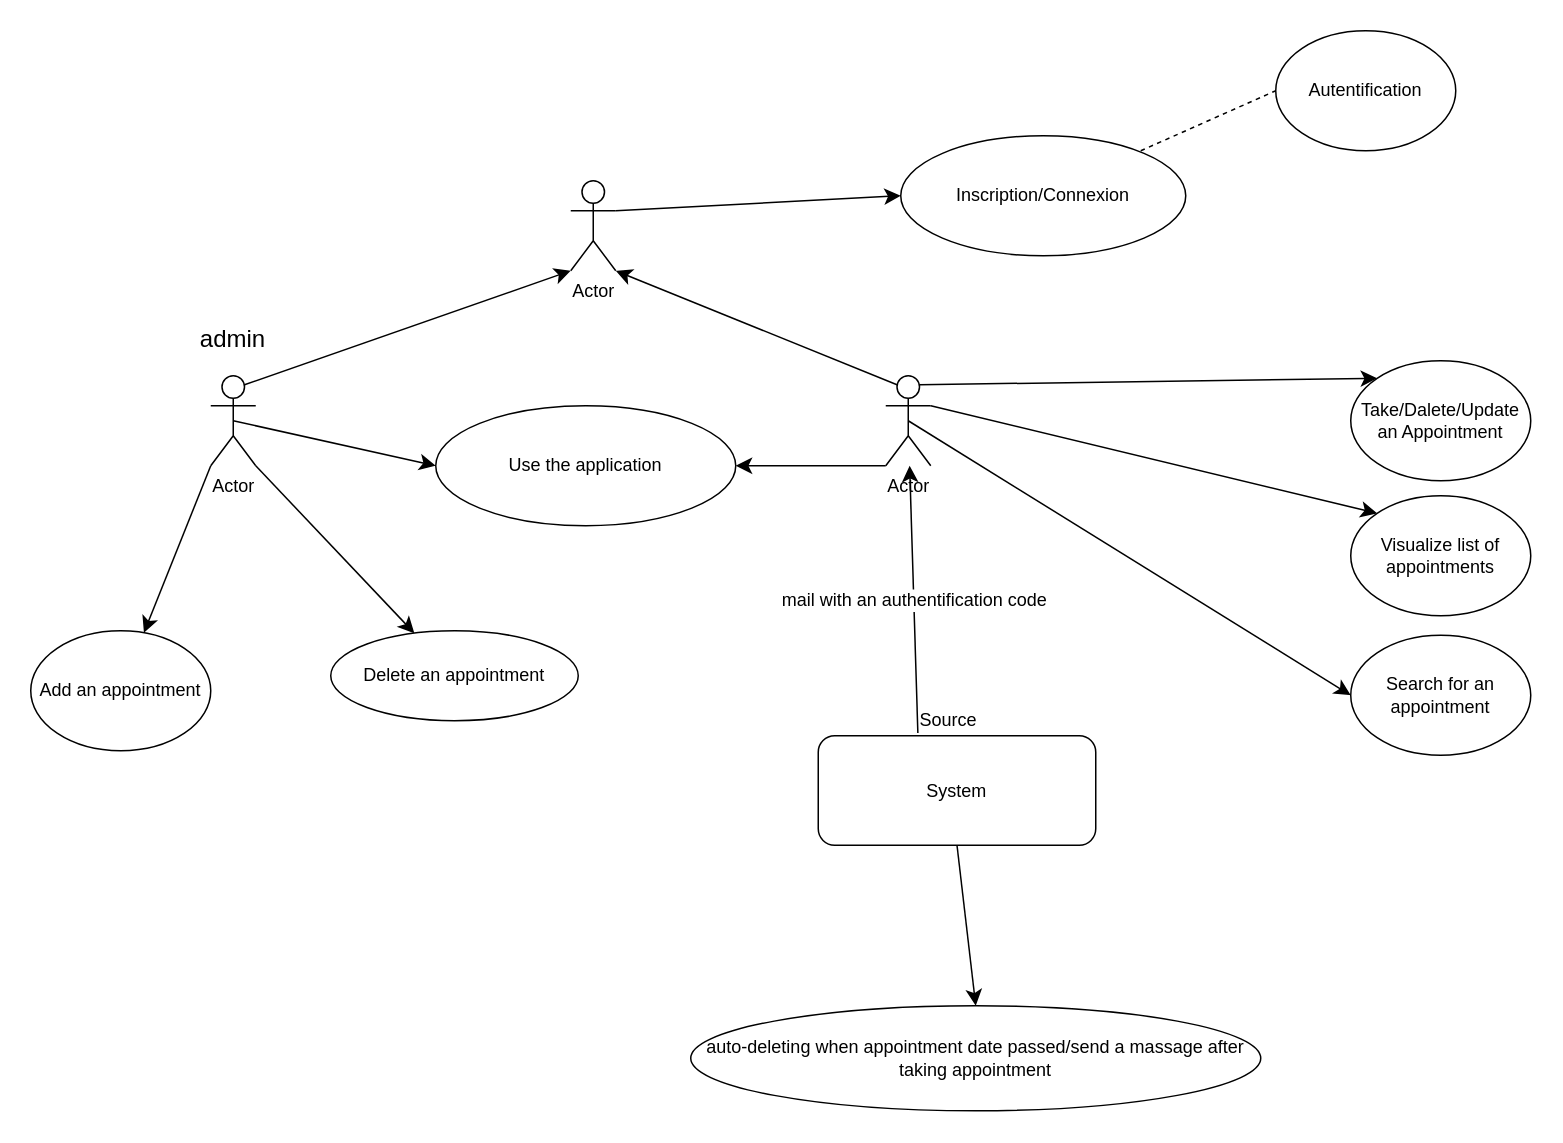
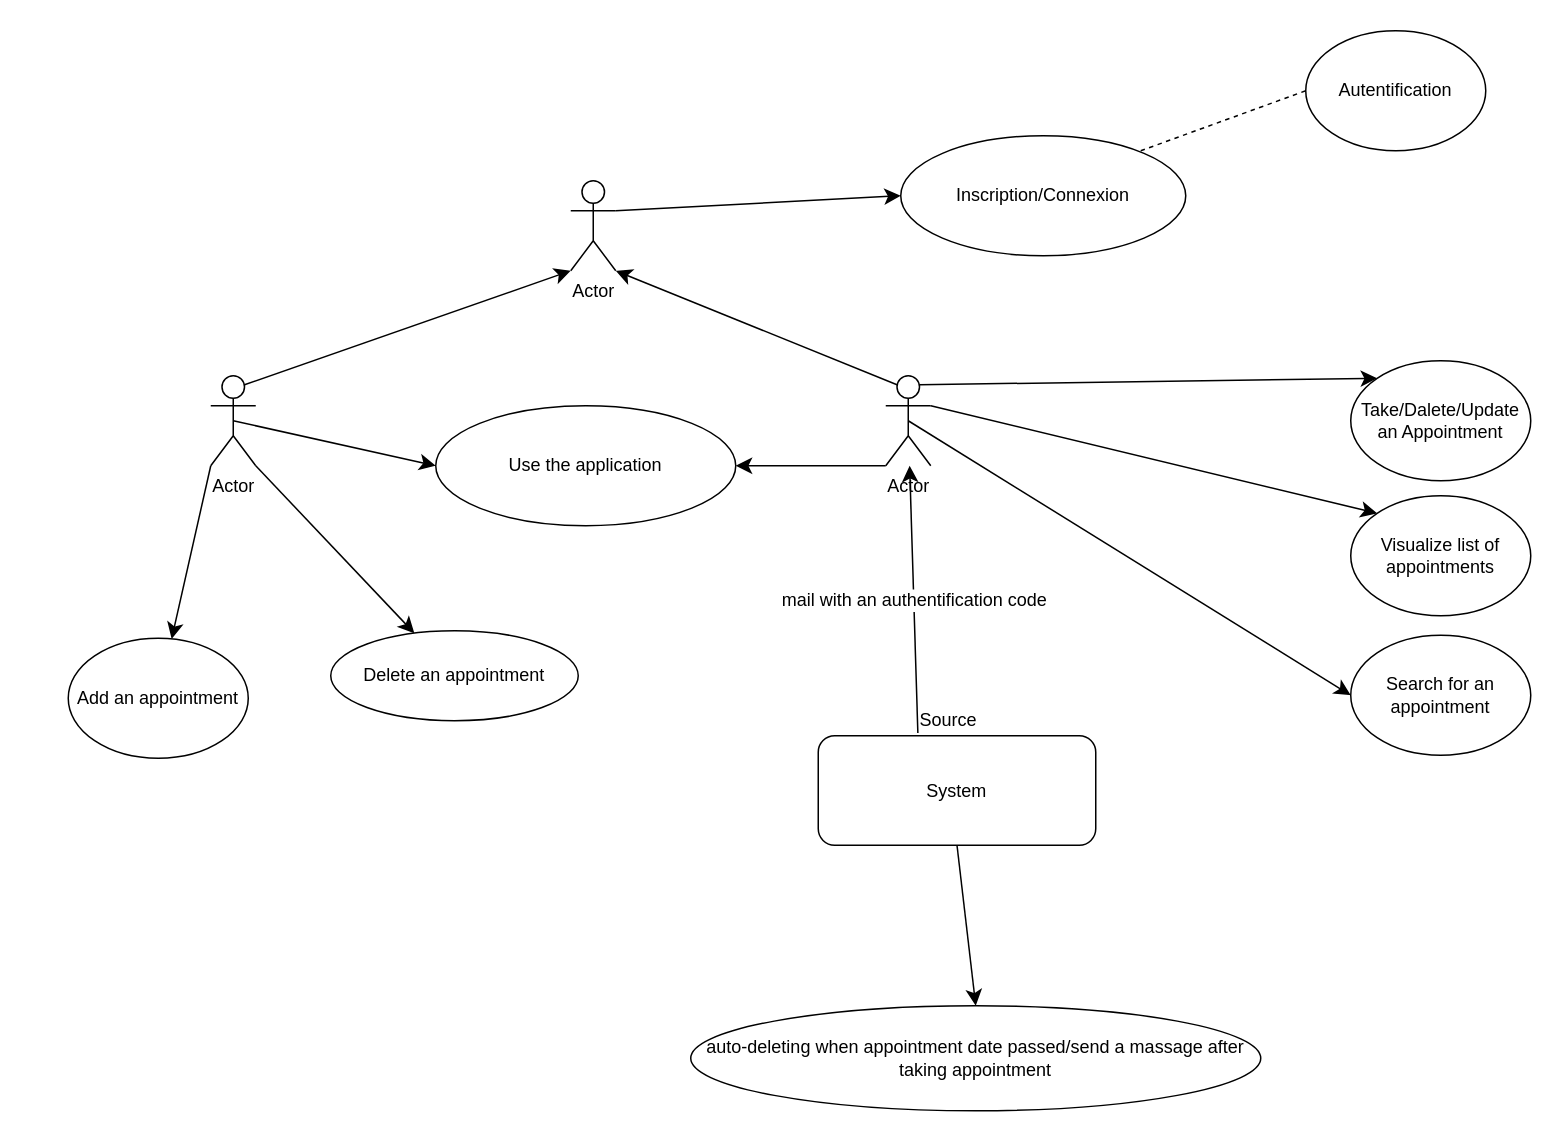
node "Autentification": moved (1366, 91) -> (1396, 91)
node "admin": removed
node "Add an appointment": moved (121, 691) -> (158, 698)
